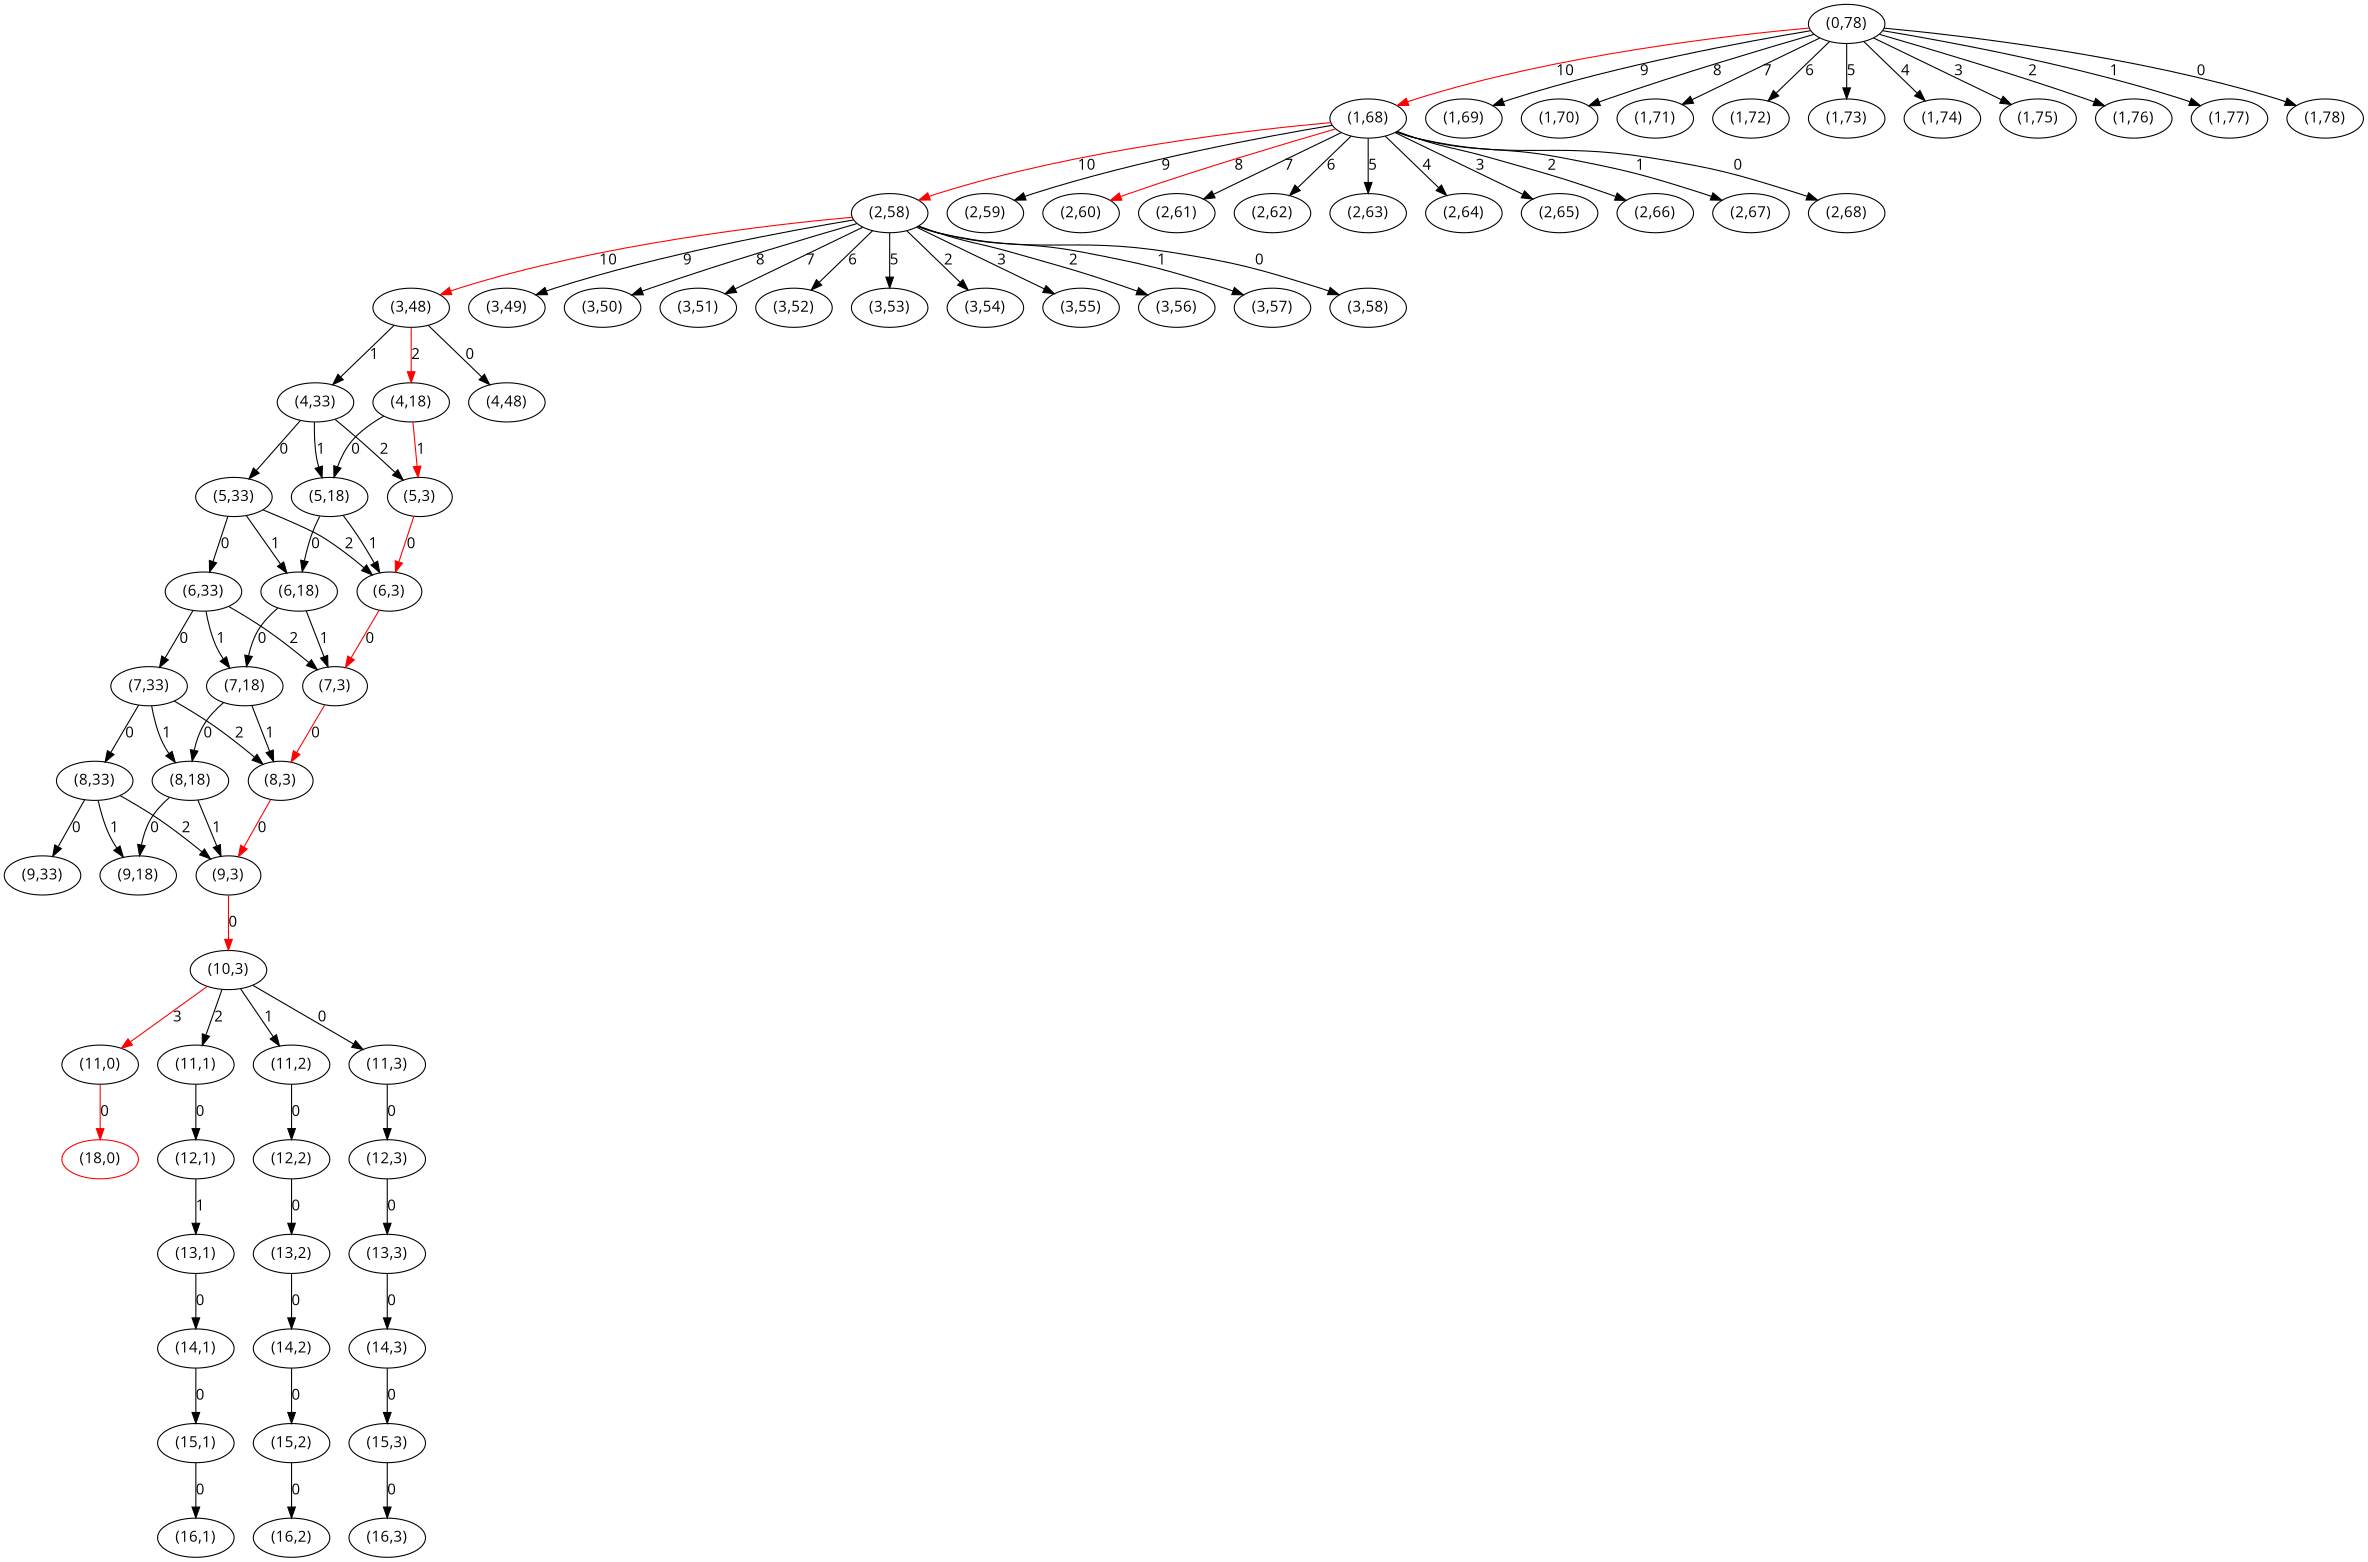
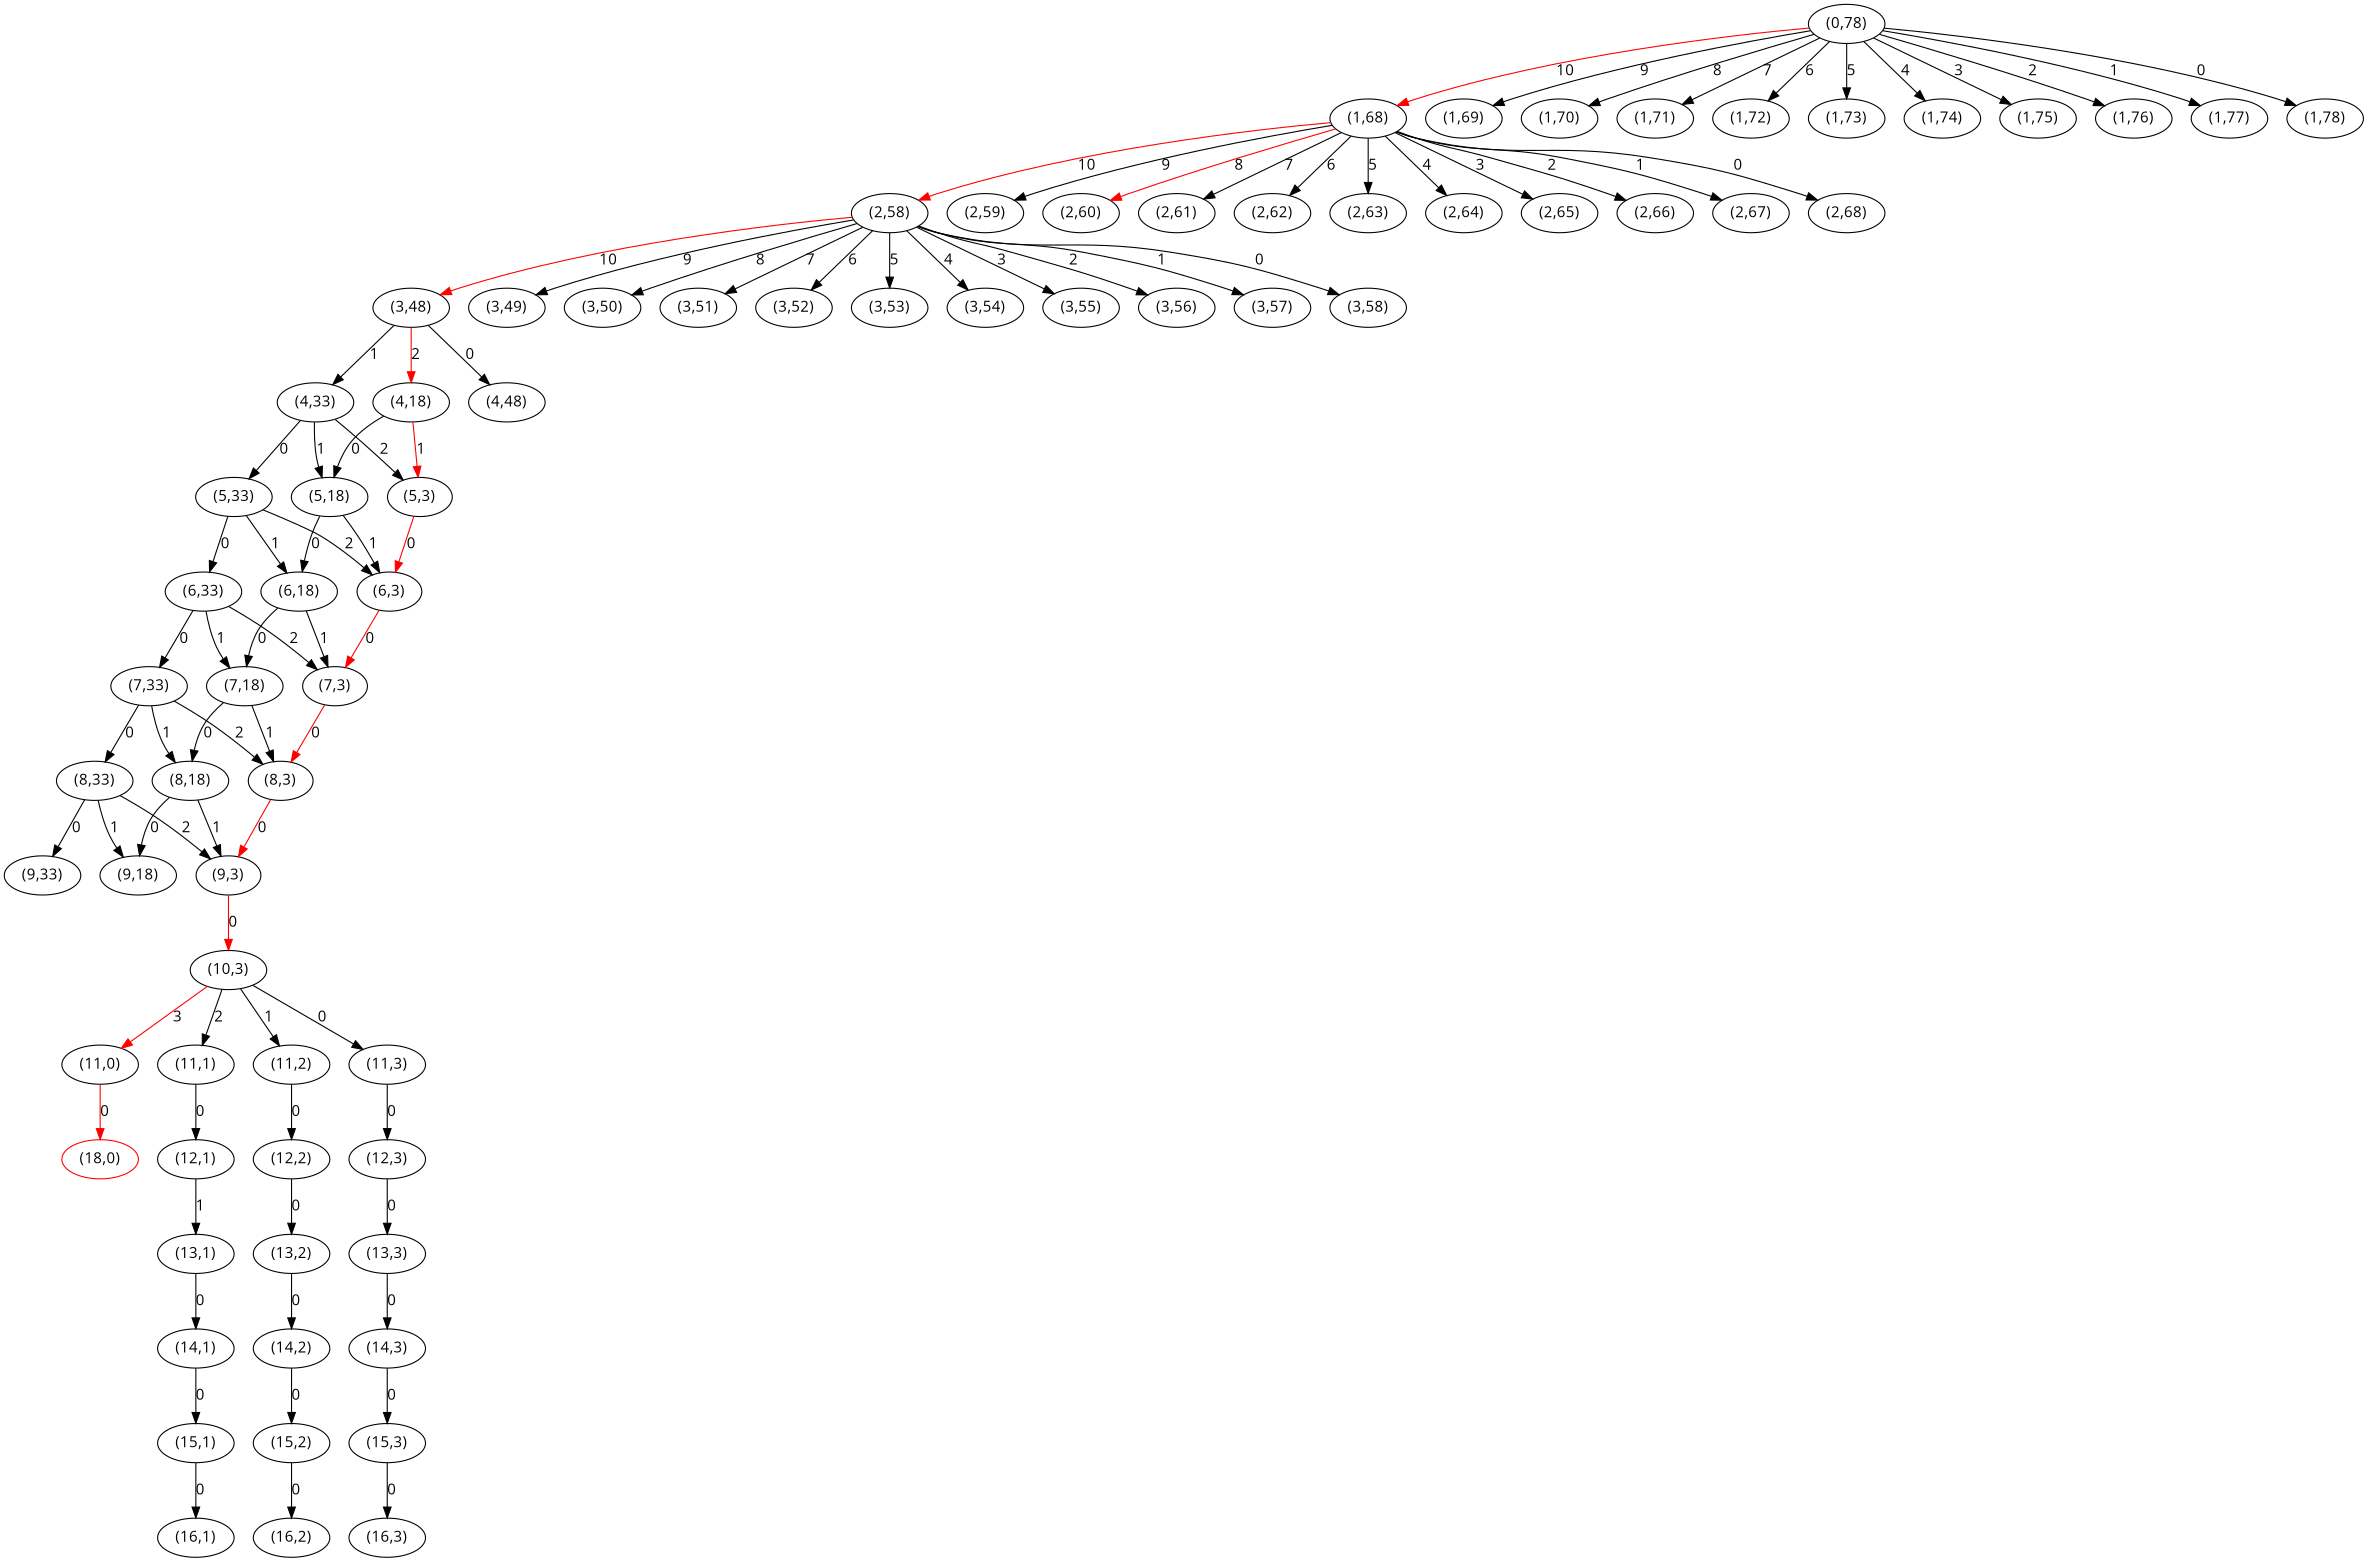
edge "(2,58)" -> "(3,54)": label "2" -> "4"
